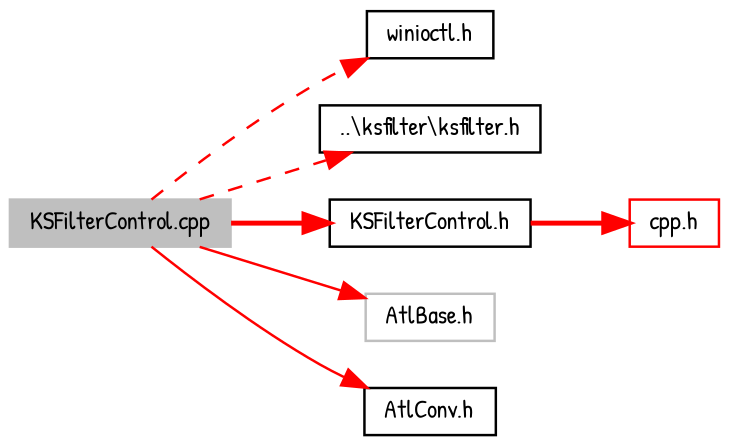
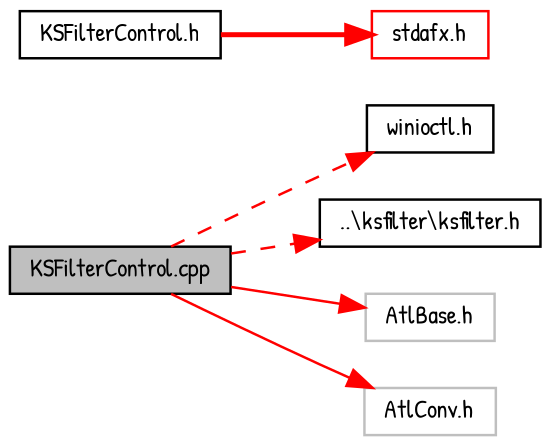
node "KSFilterControl.cpp": color grey75 -> black
edge "KSFilterControl.cpp" -> "KSFilterControl.h": removed
node "cpp.h": label "cpp.h" -> "stdafx.h"
node "AtlConv.h": color black -> grey75
